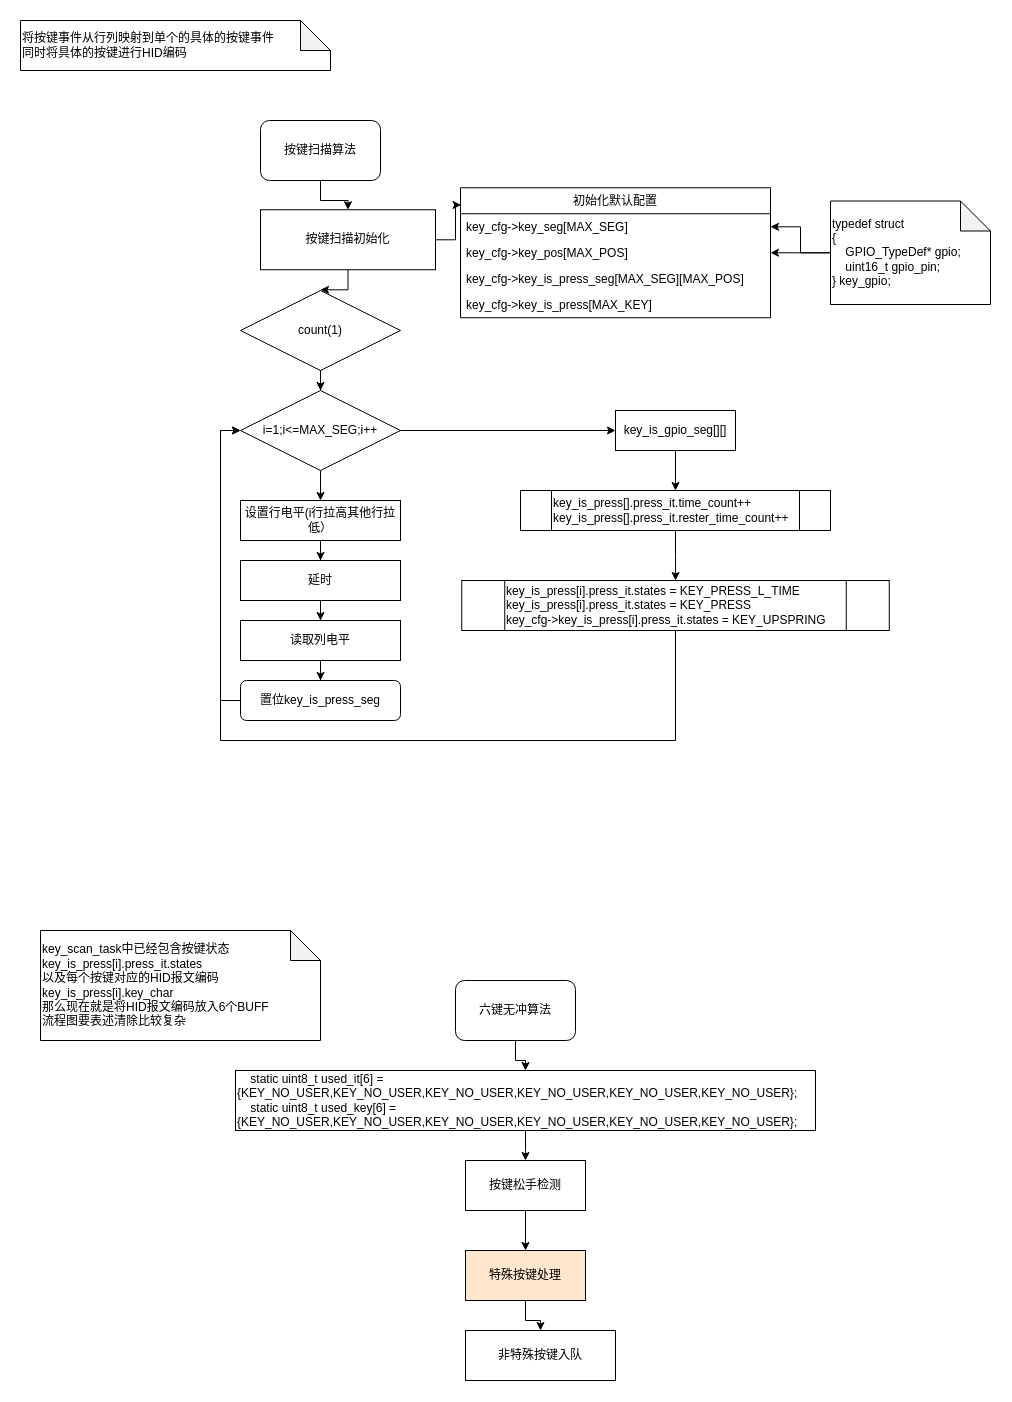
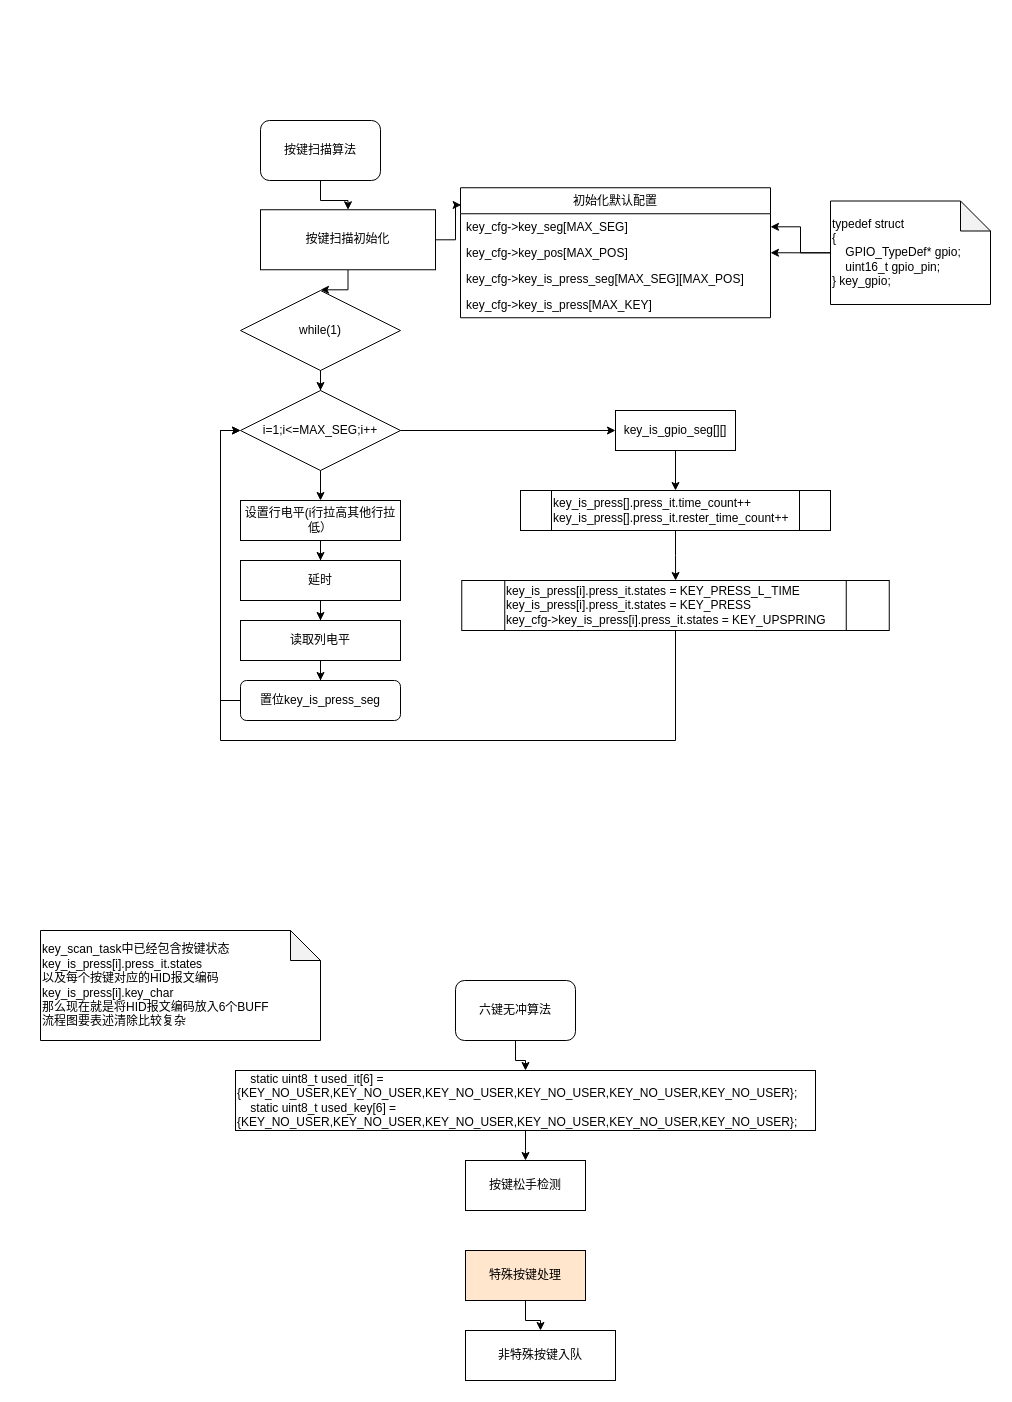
node "将按键事件从行列映射到单个的具体的按键事件 同时将具体的按键进行HID编码": removed
node "count(1)": label "count(1)" -> "while(1)"
edge "按键松手检测" -> "特殊按键处理": removed
